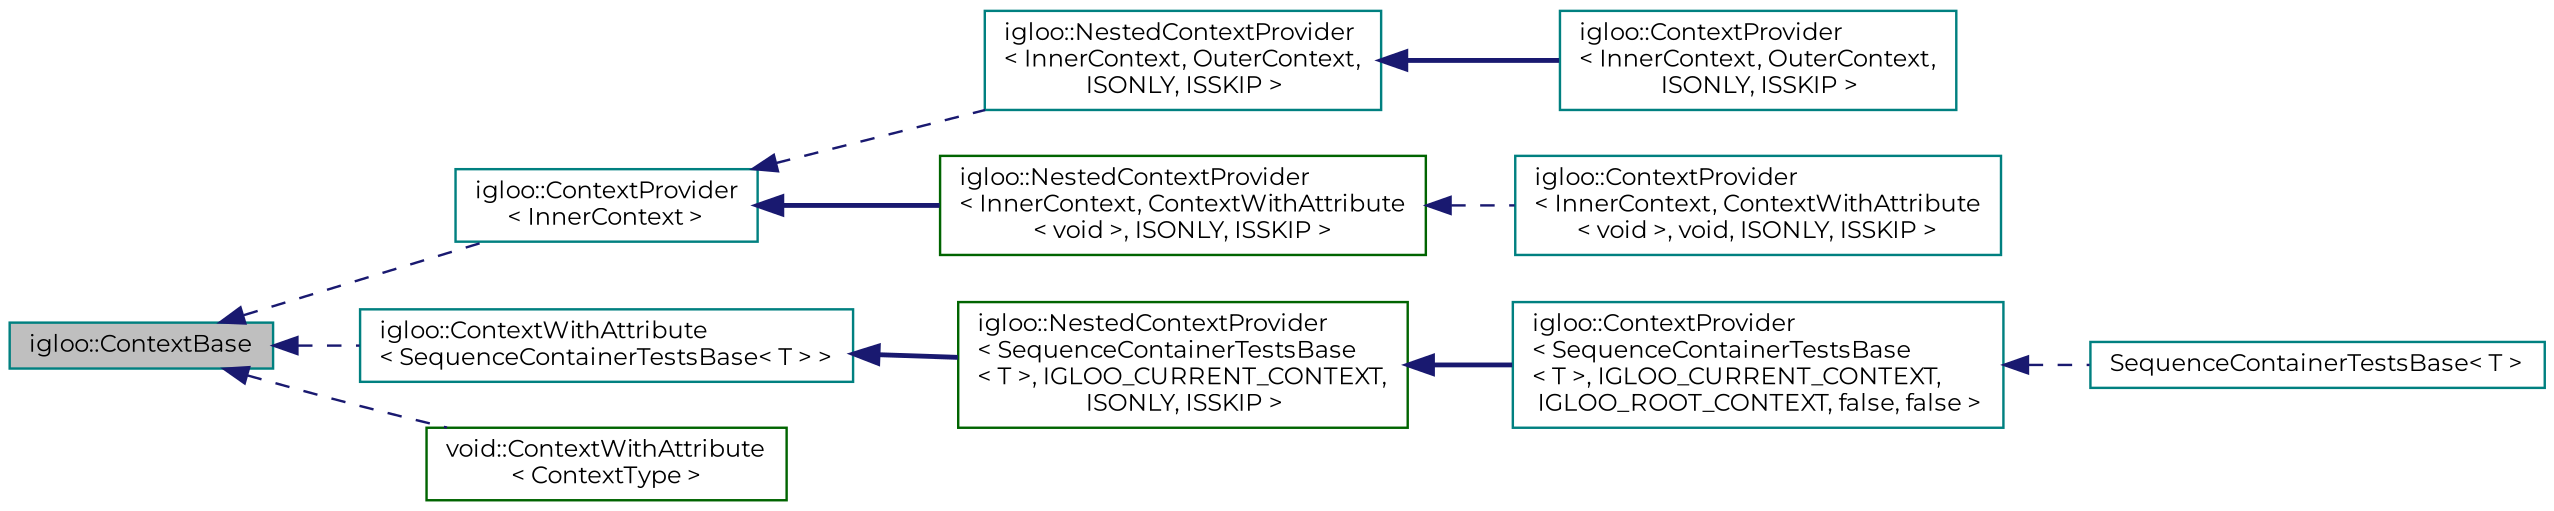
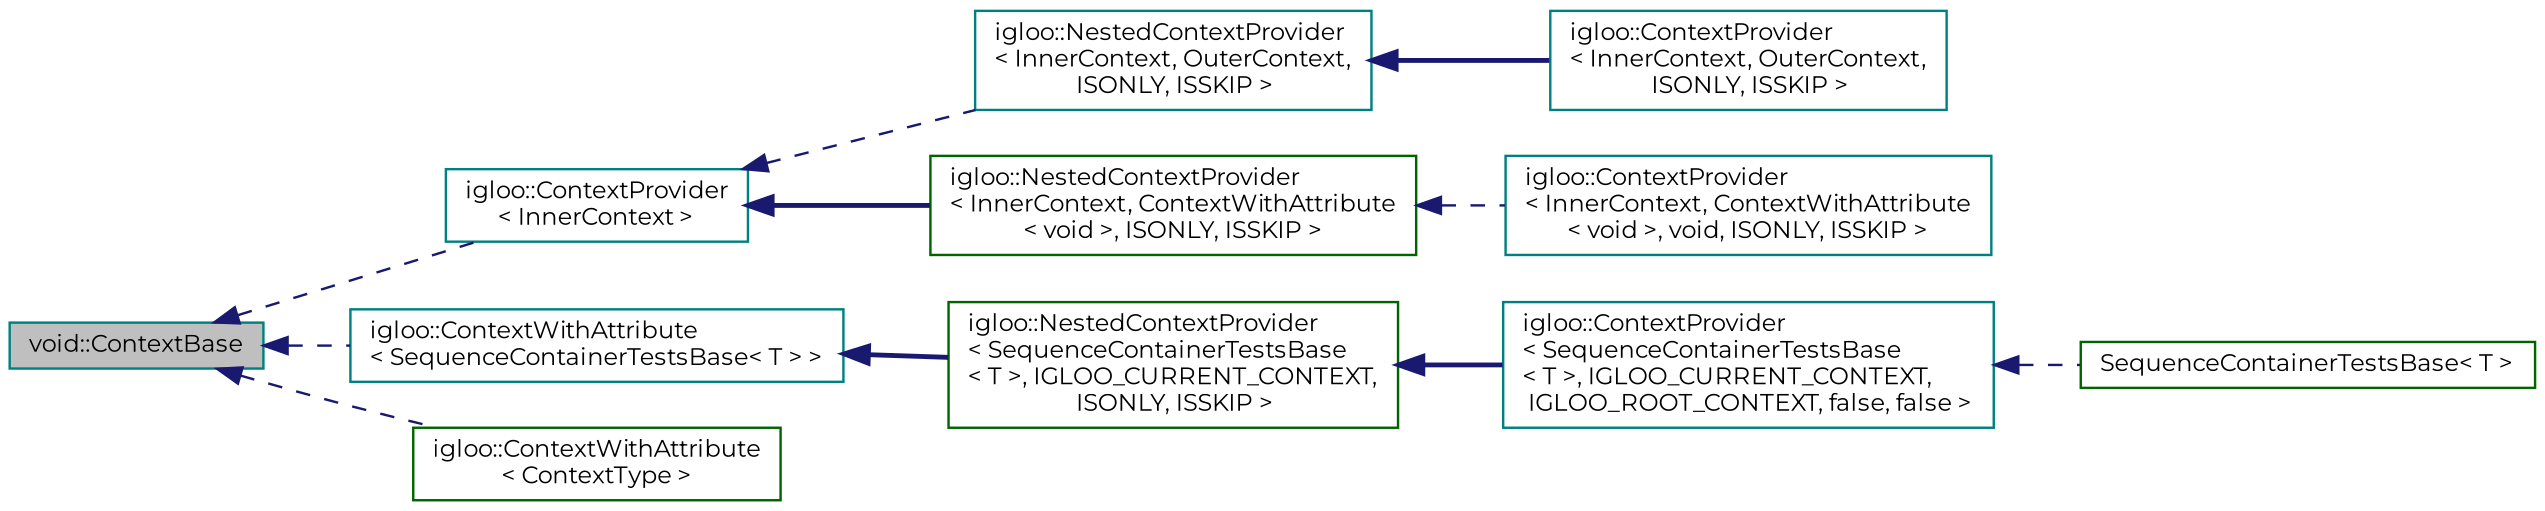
node "igloo::ContextBase": label "igloo::ContextBase" -> "void::ContextBase"
node "SequenceContainerTestsBase< T >": color teal -> darkgreen
node "void::ContextWithAttribute < ContextType >": label "void::ContextWithAttribute < ContextType >" -> "igloo::ContextWithAttribute < ContextType >"
